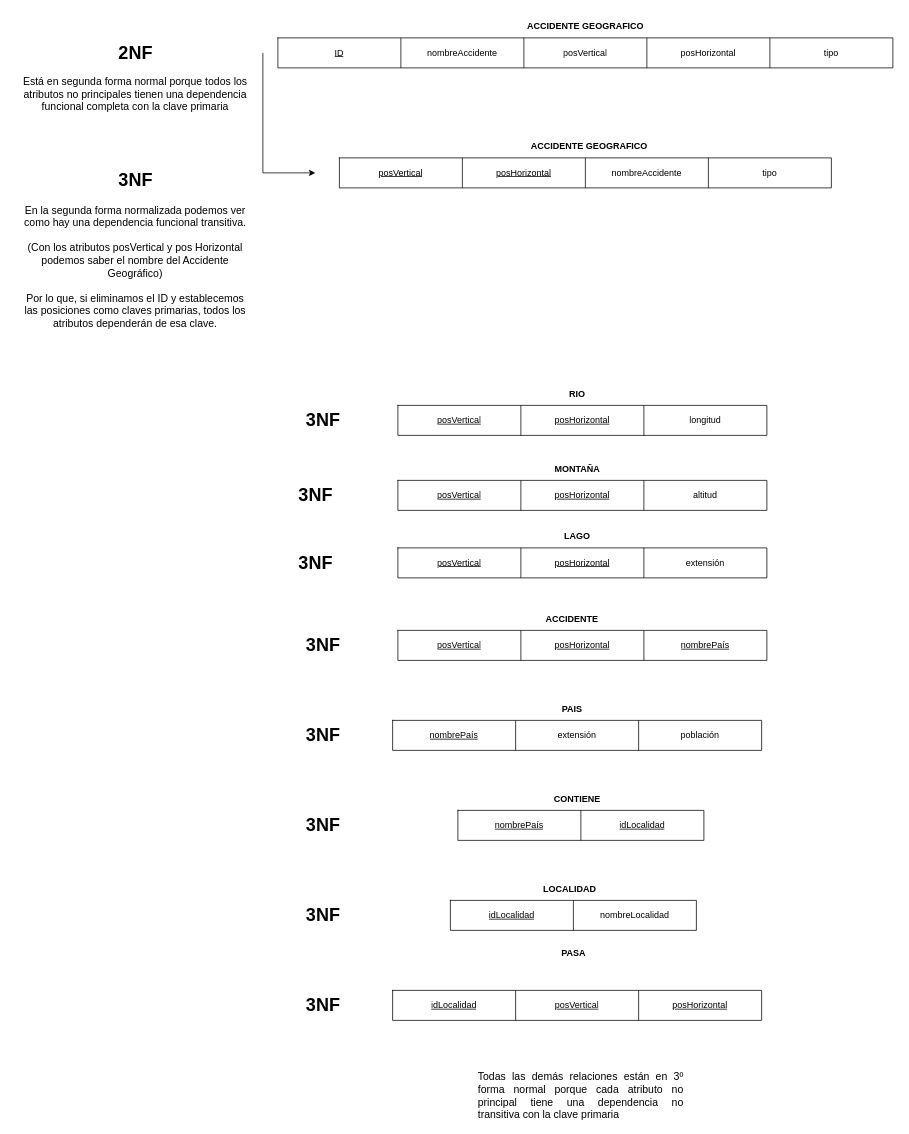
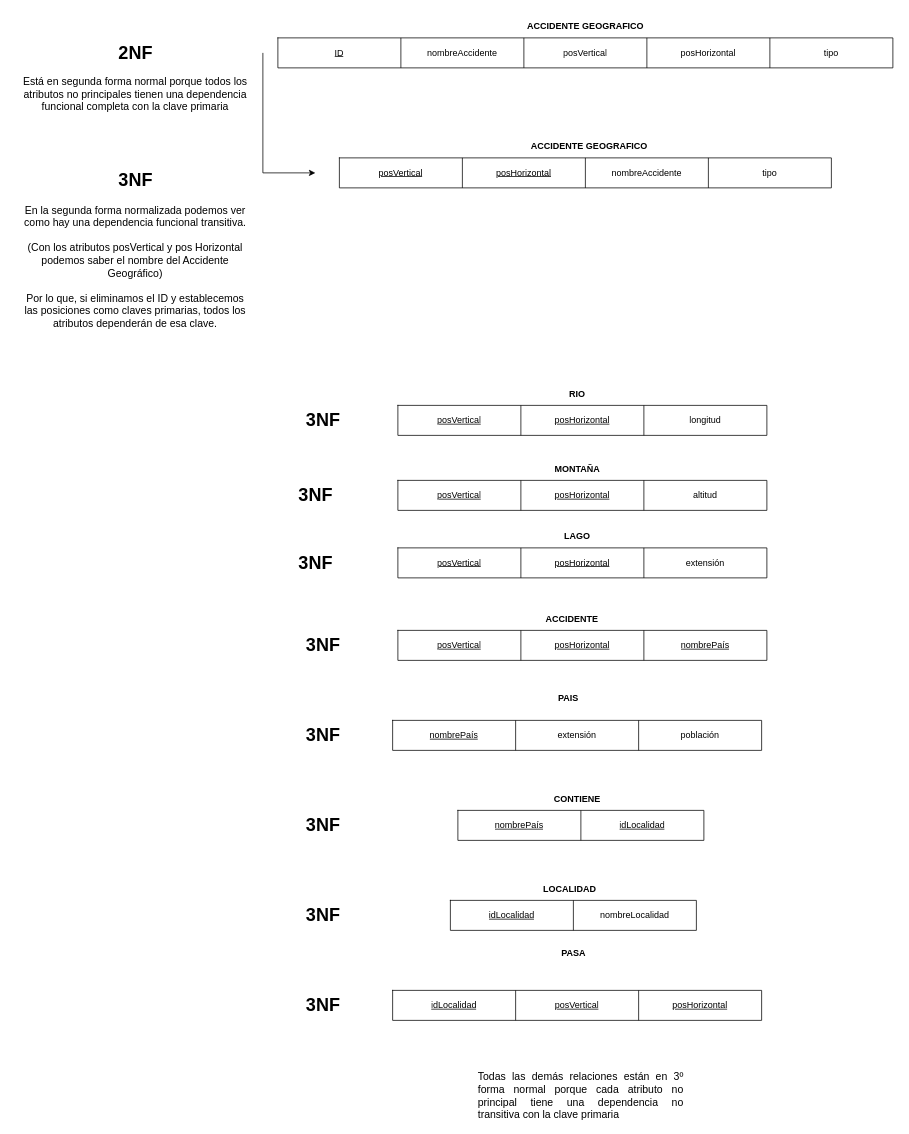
node "PAIS": moved (572, 709) -> (568, 698)
